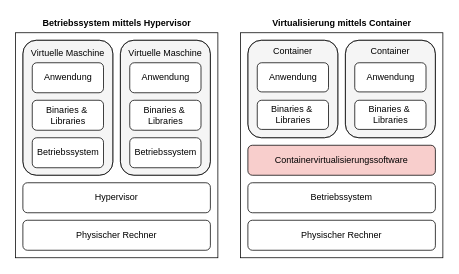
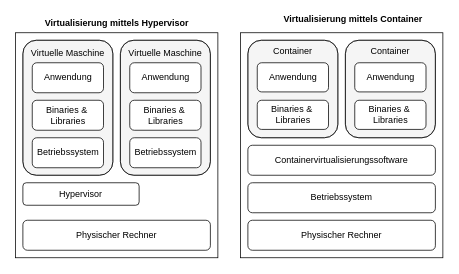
node "Betriebssystem mittels Hypervisor": label "Betriebssystem mittels Hypervisor" -> "Virtualisierung mittels Hypervisor"
node "Virtualisierung mittels Container": moved (342, 23) -> (353, 19)
node "Containervirtualisierungssoftware": fillcolor #f8cecc -> #ffffff
node "Hypervisor": size 188x30 -> 116x23
